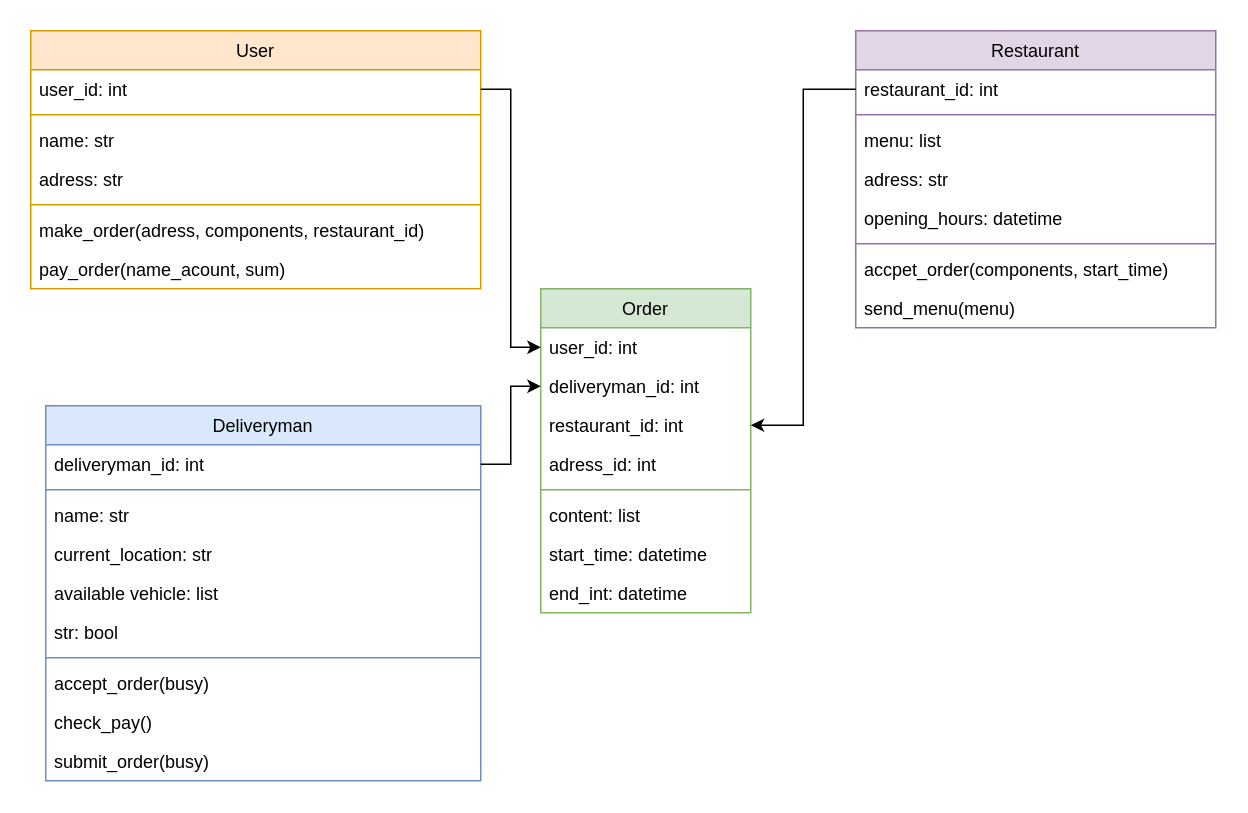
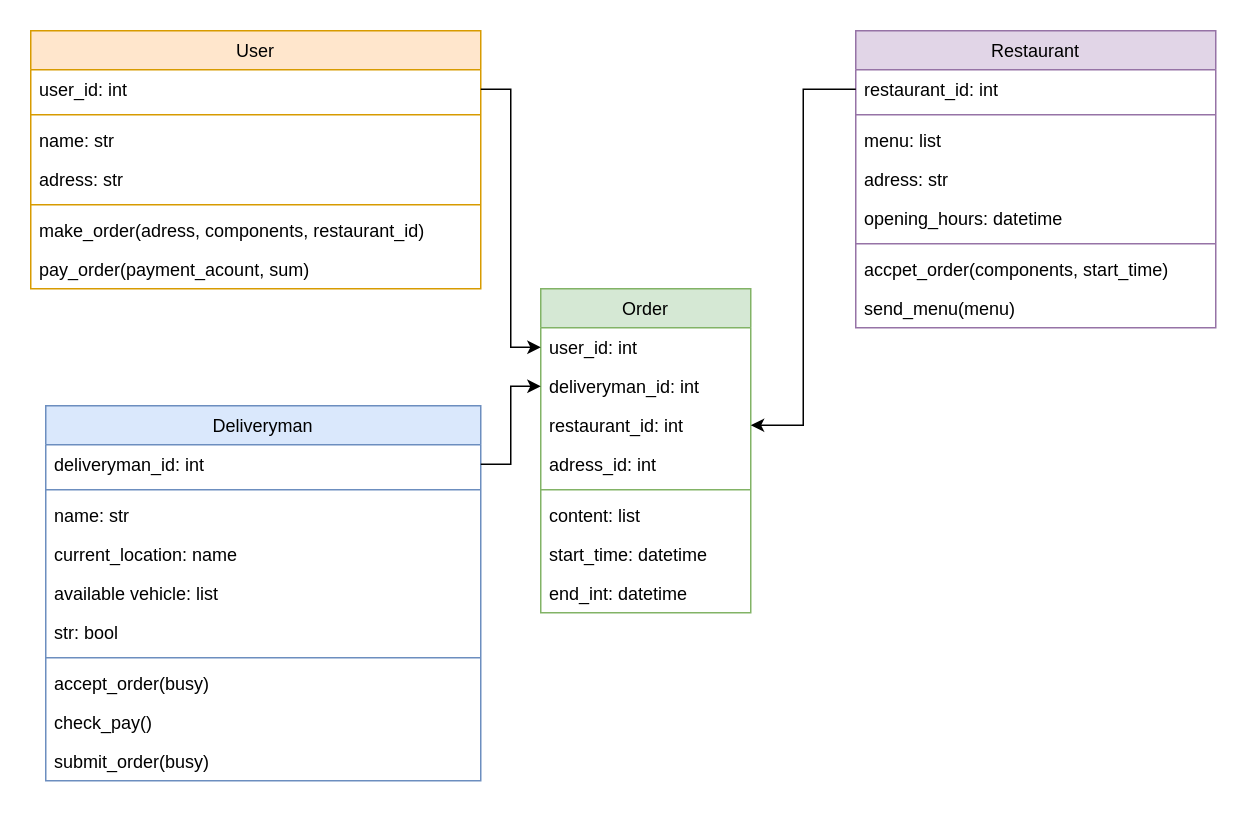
node "pay_order(name_acount, sum)": label "pay_order(name_acount, sum)" -> "pay_order(payment_acount, sum)"
node "current_location: str": label "current_location: str" -> "current_location: name"
